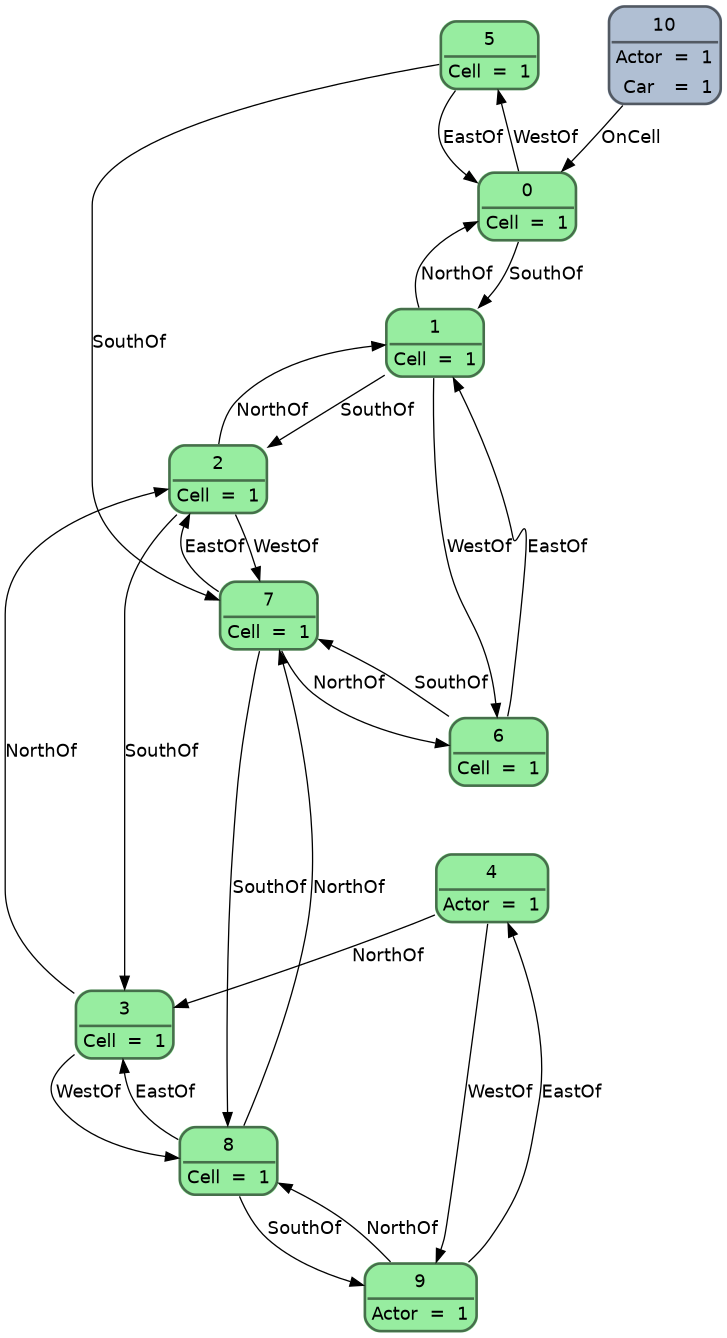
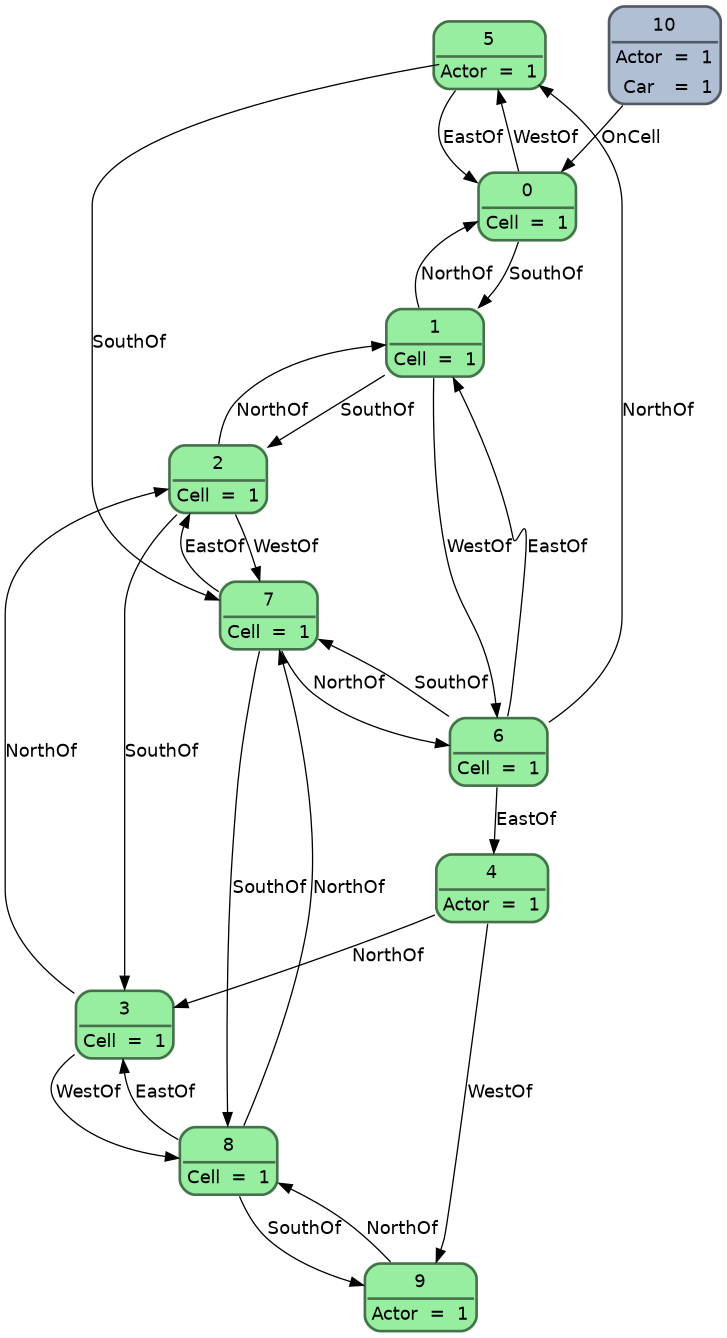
node "5": text "Cell" -> "Actor"
edge "6" -> "5": added, label "NorthOf"
edge "9" -> "4": now "6" -> "4"
